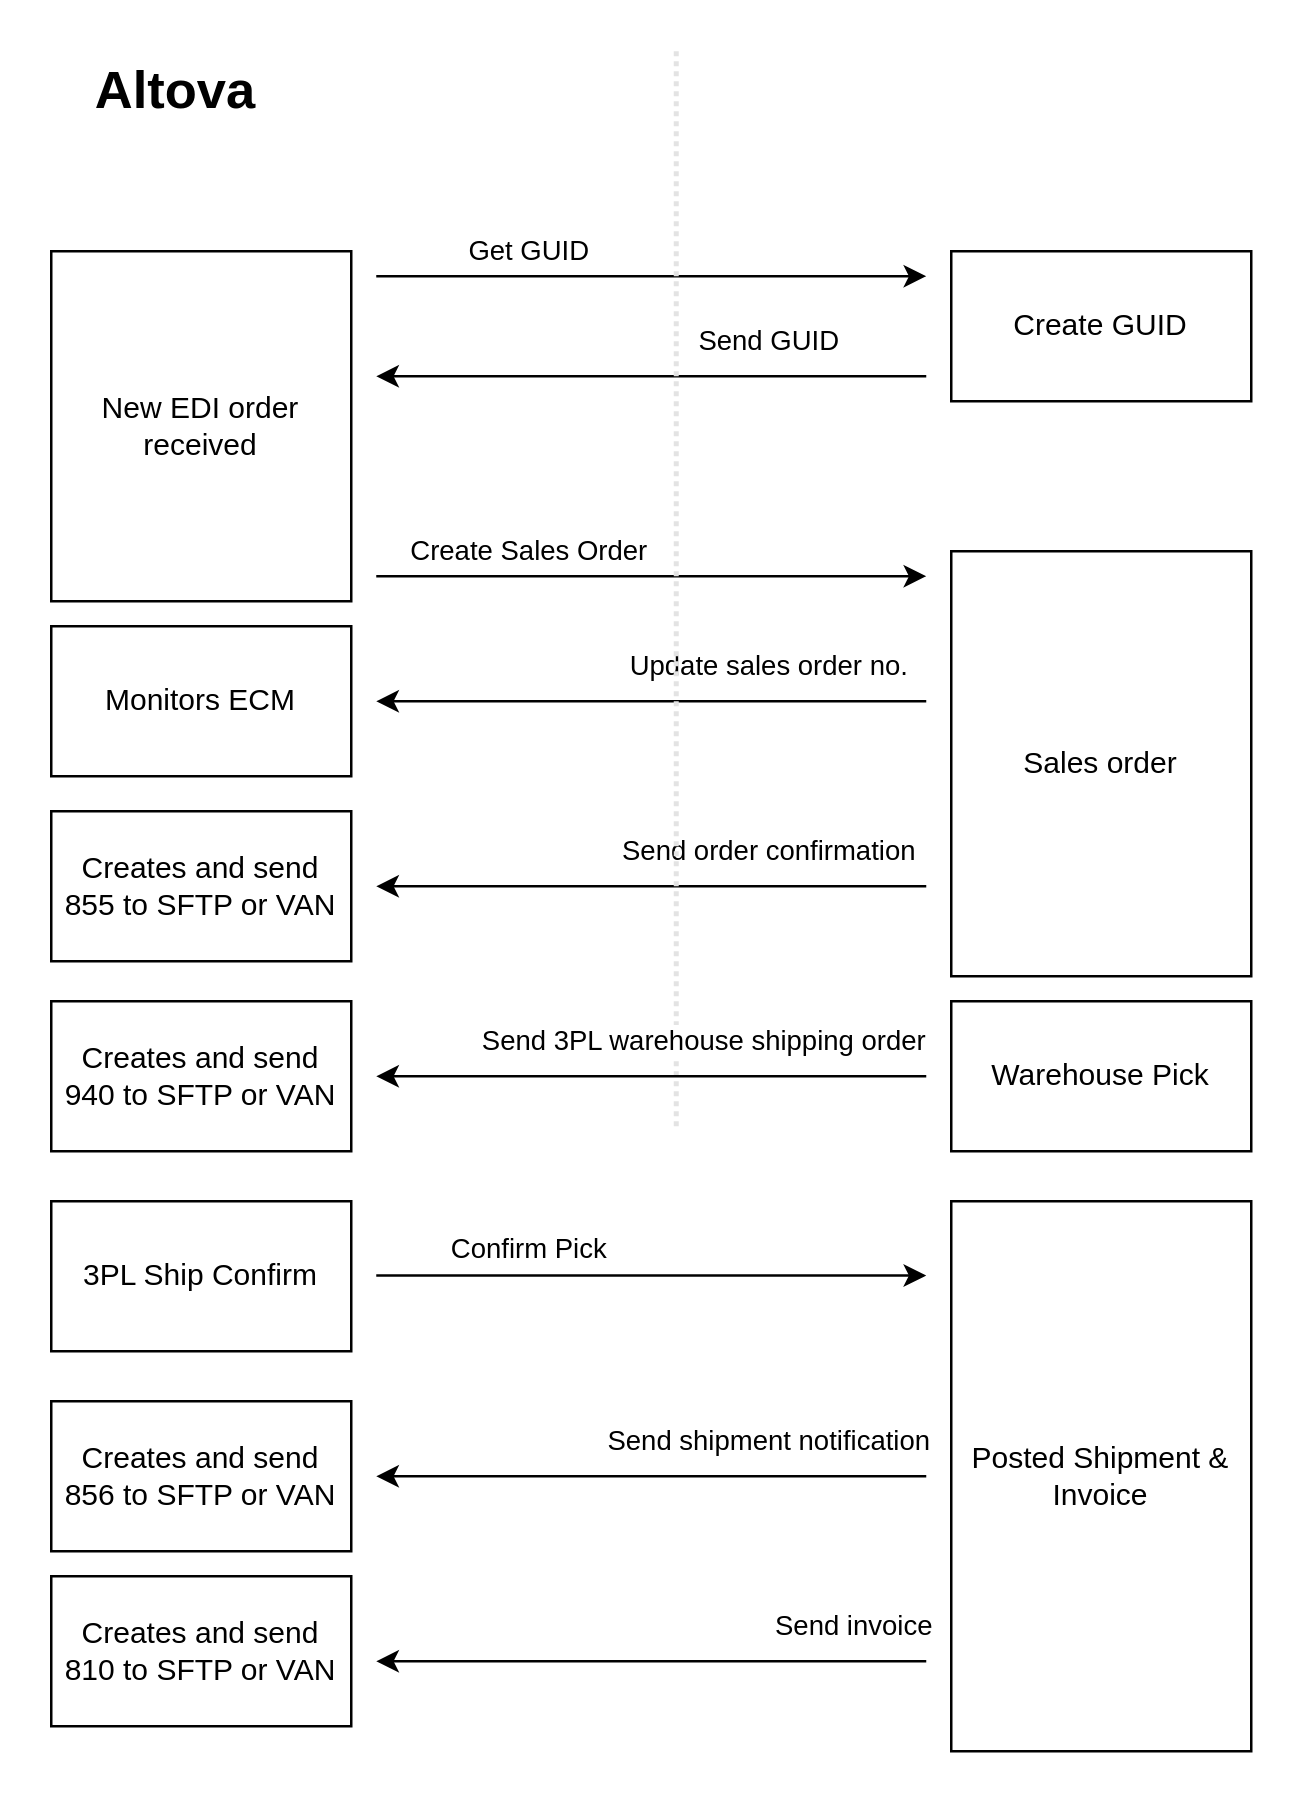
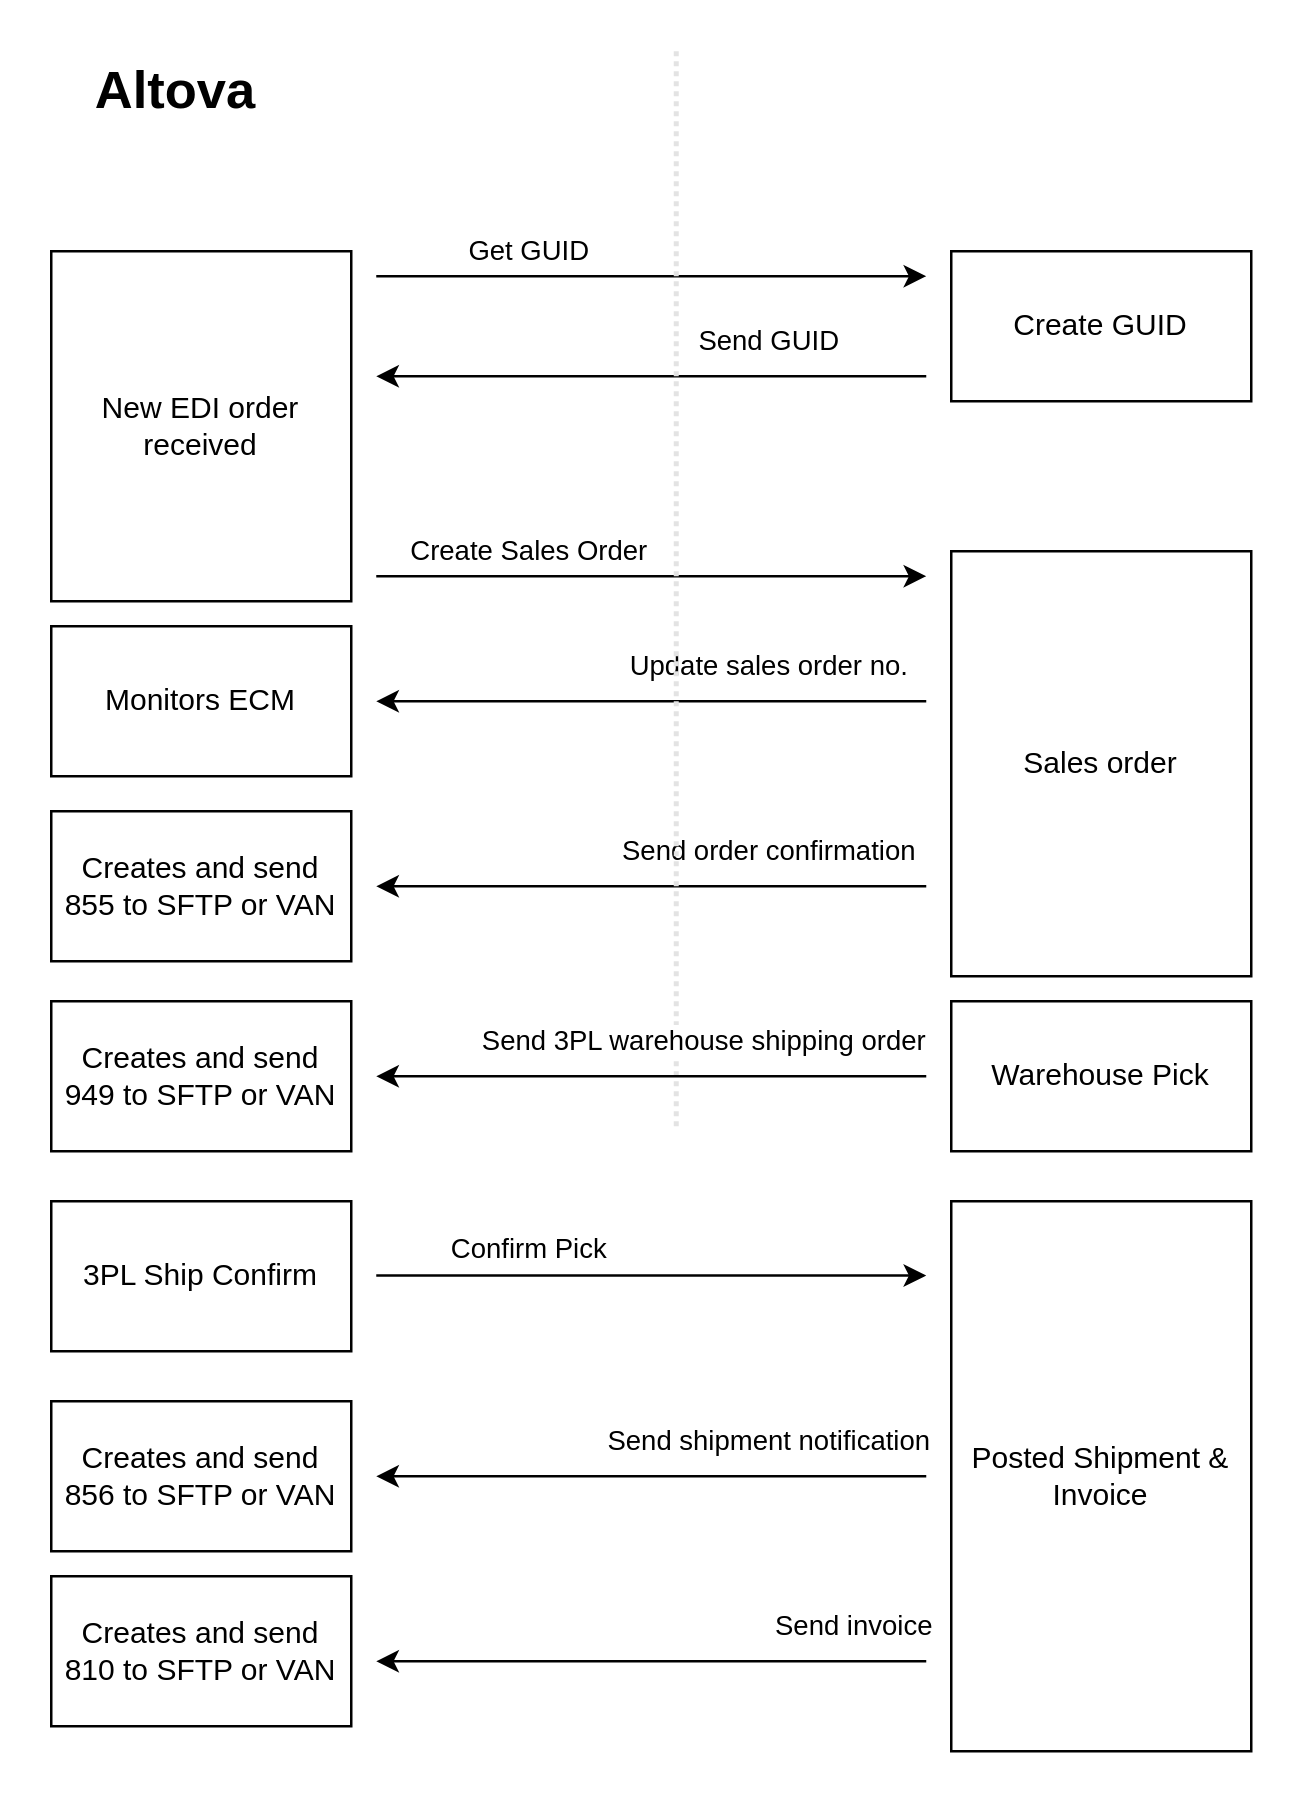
node "Creates and send 940 to SFTP or VAN": label "Creates and send 940 to SFTP or VAN" -> "Creates and send 949 to SFTP or VAN"
